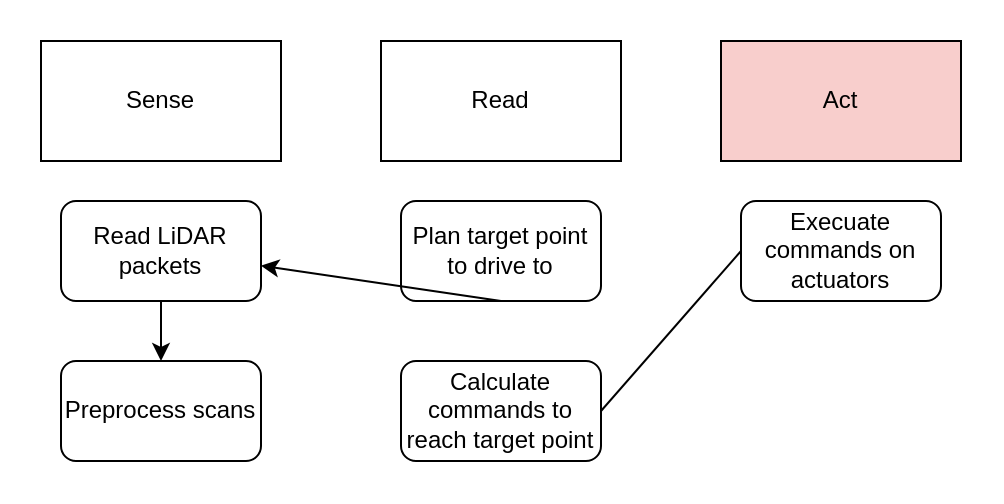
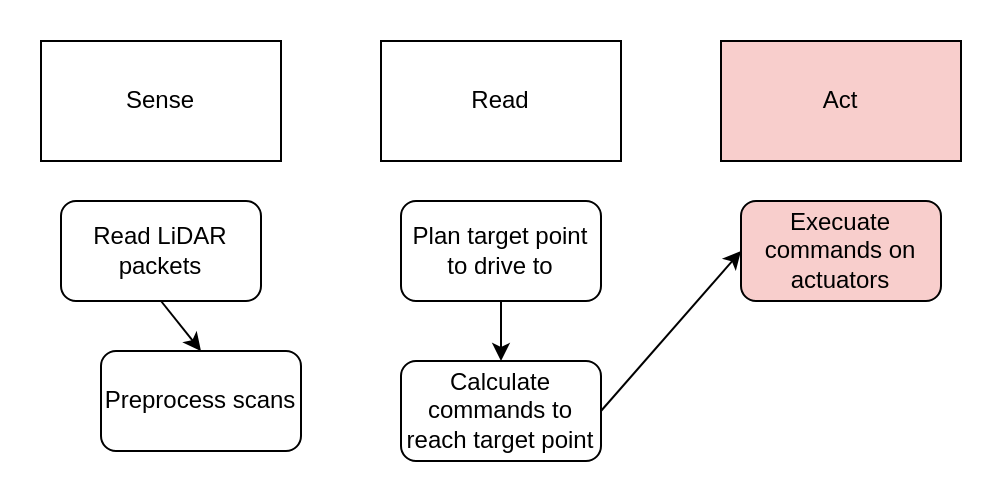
node "Execuate commands on actuators": fillcolor #ffffff -> #f8cecc
edge "Execuate commands on actuators" -- "Calculate commands to reach target point": arrowhead none -> classic
edge "Plan target point to drive to" -> "Read LiDAR packets": now "Plan target point to drive to" -> "Calculate commands to reach target point"
node "Preprocess scans": moved (161, 411) -> (201, 401)
